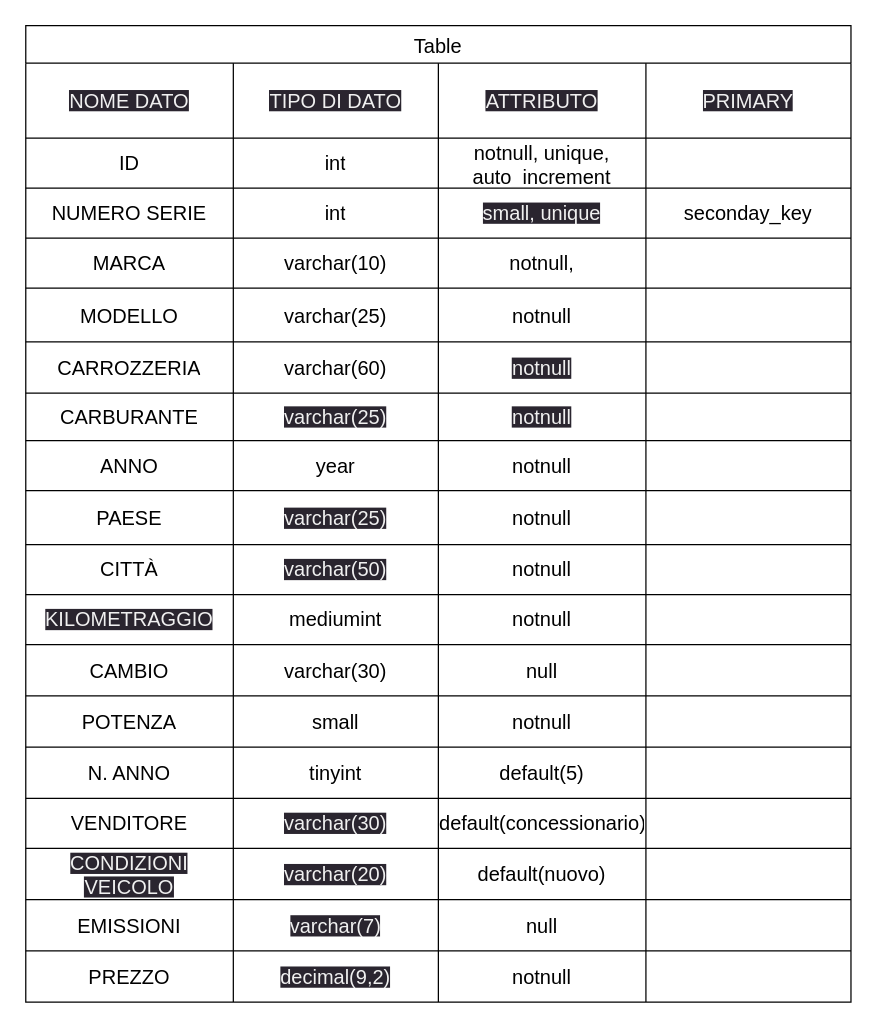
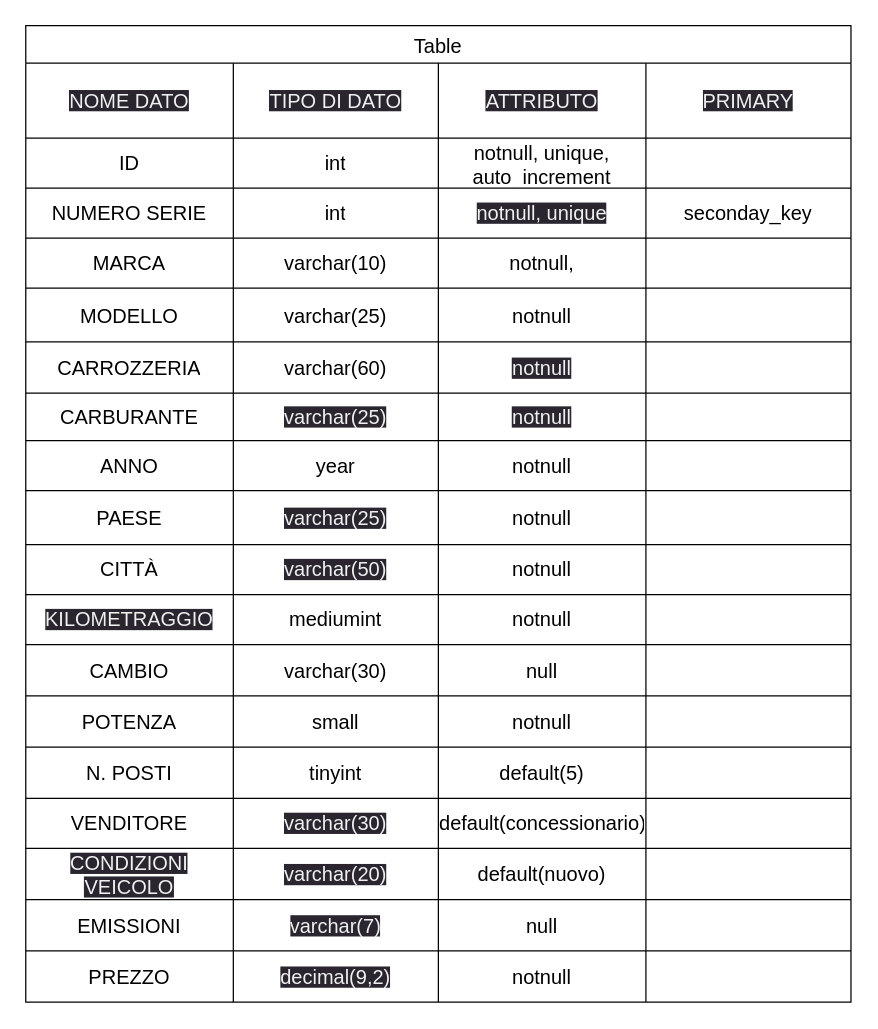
node "small, unique": label "small, unique" -> "notnull, unique"
node "N. ANNO": label "N. ANNO" -> "N. POSTI"
